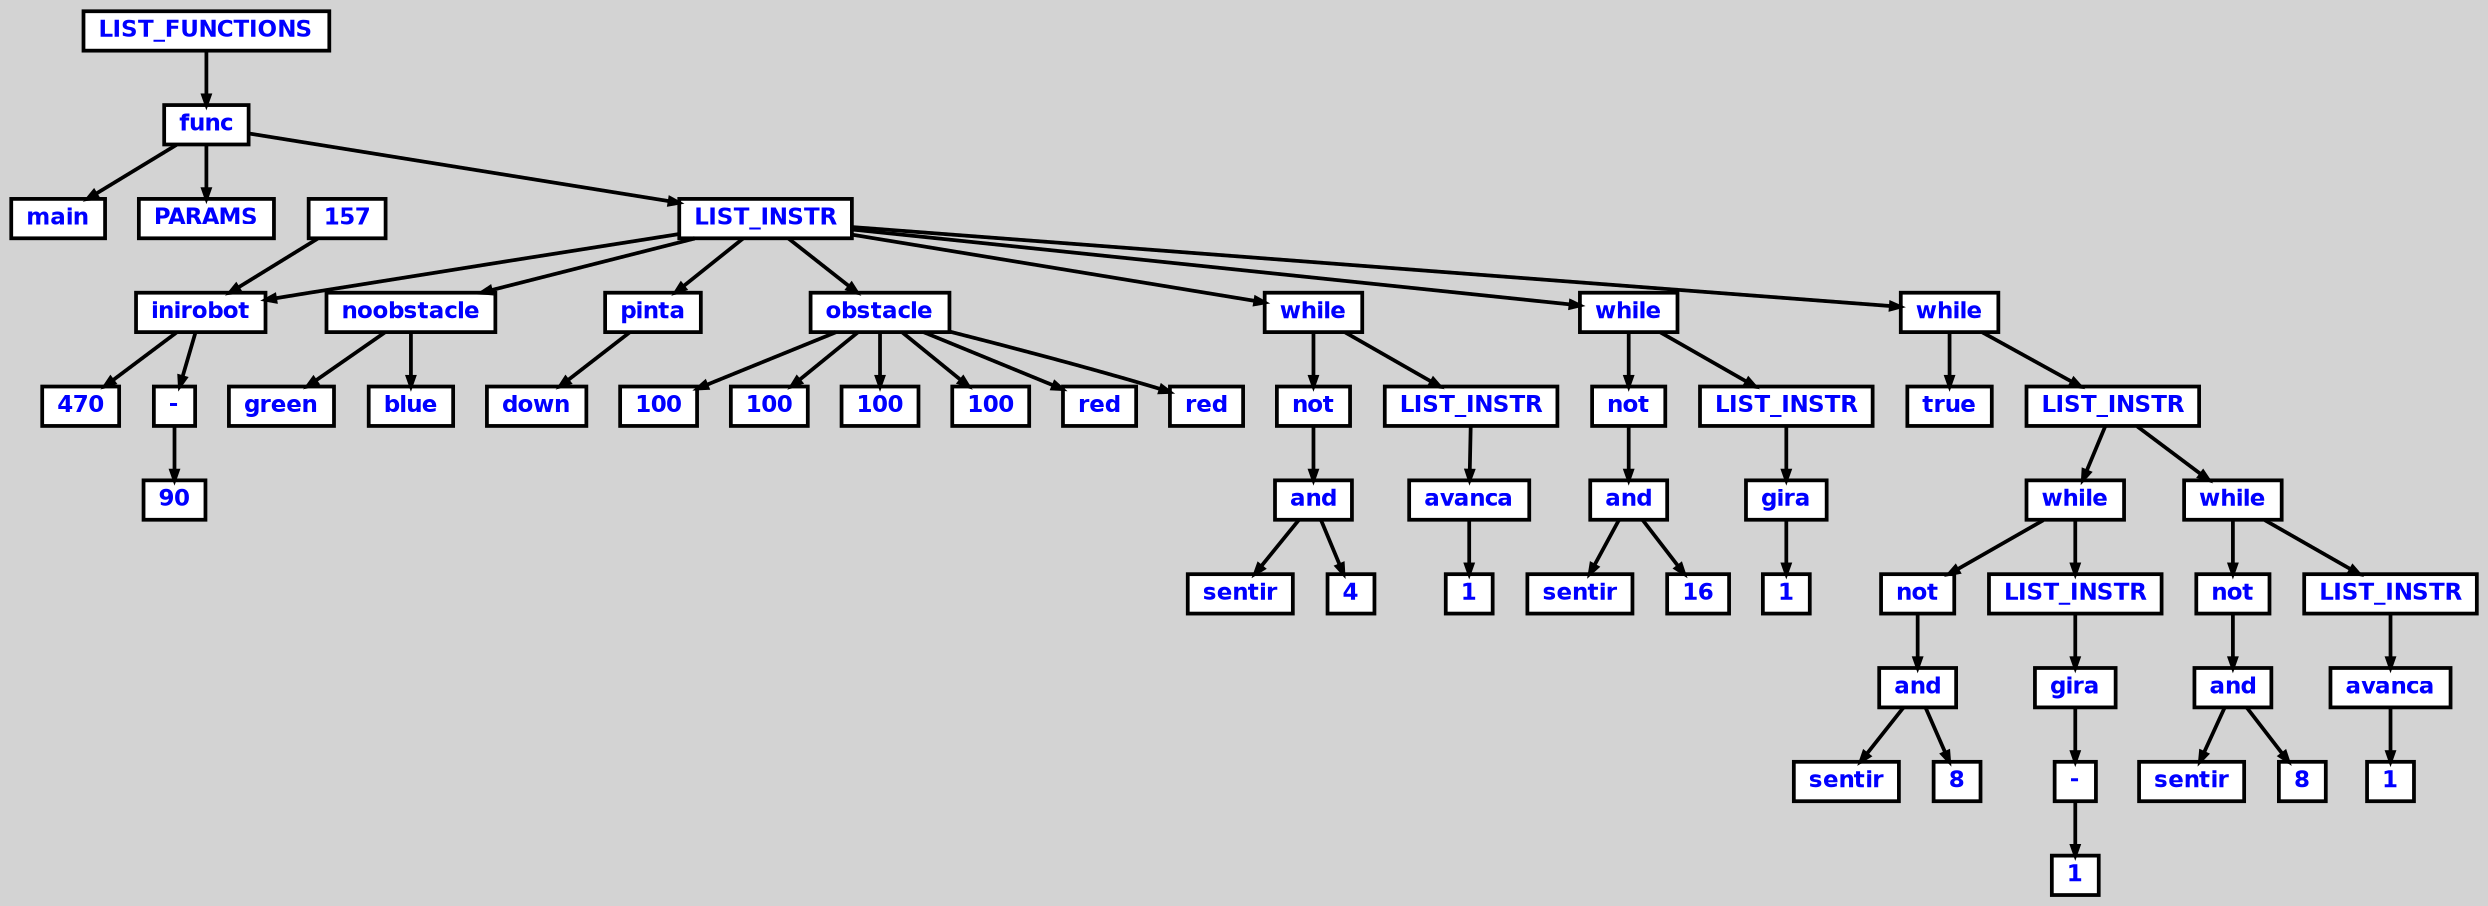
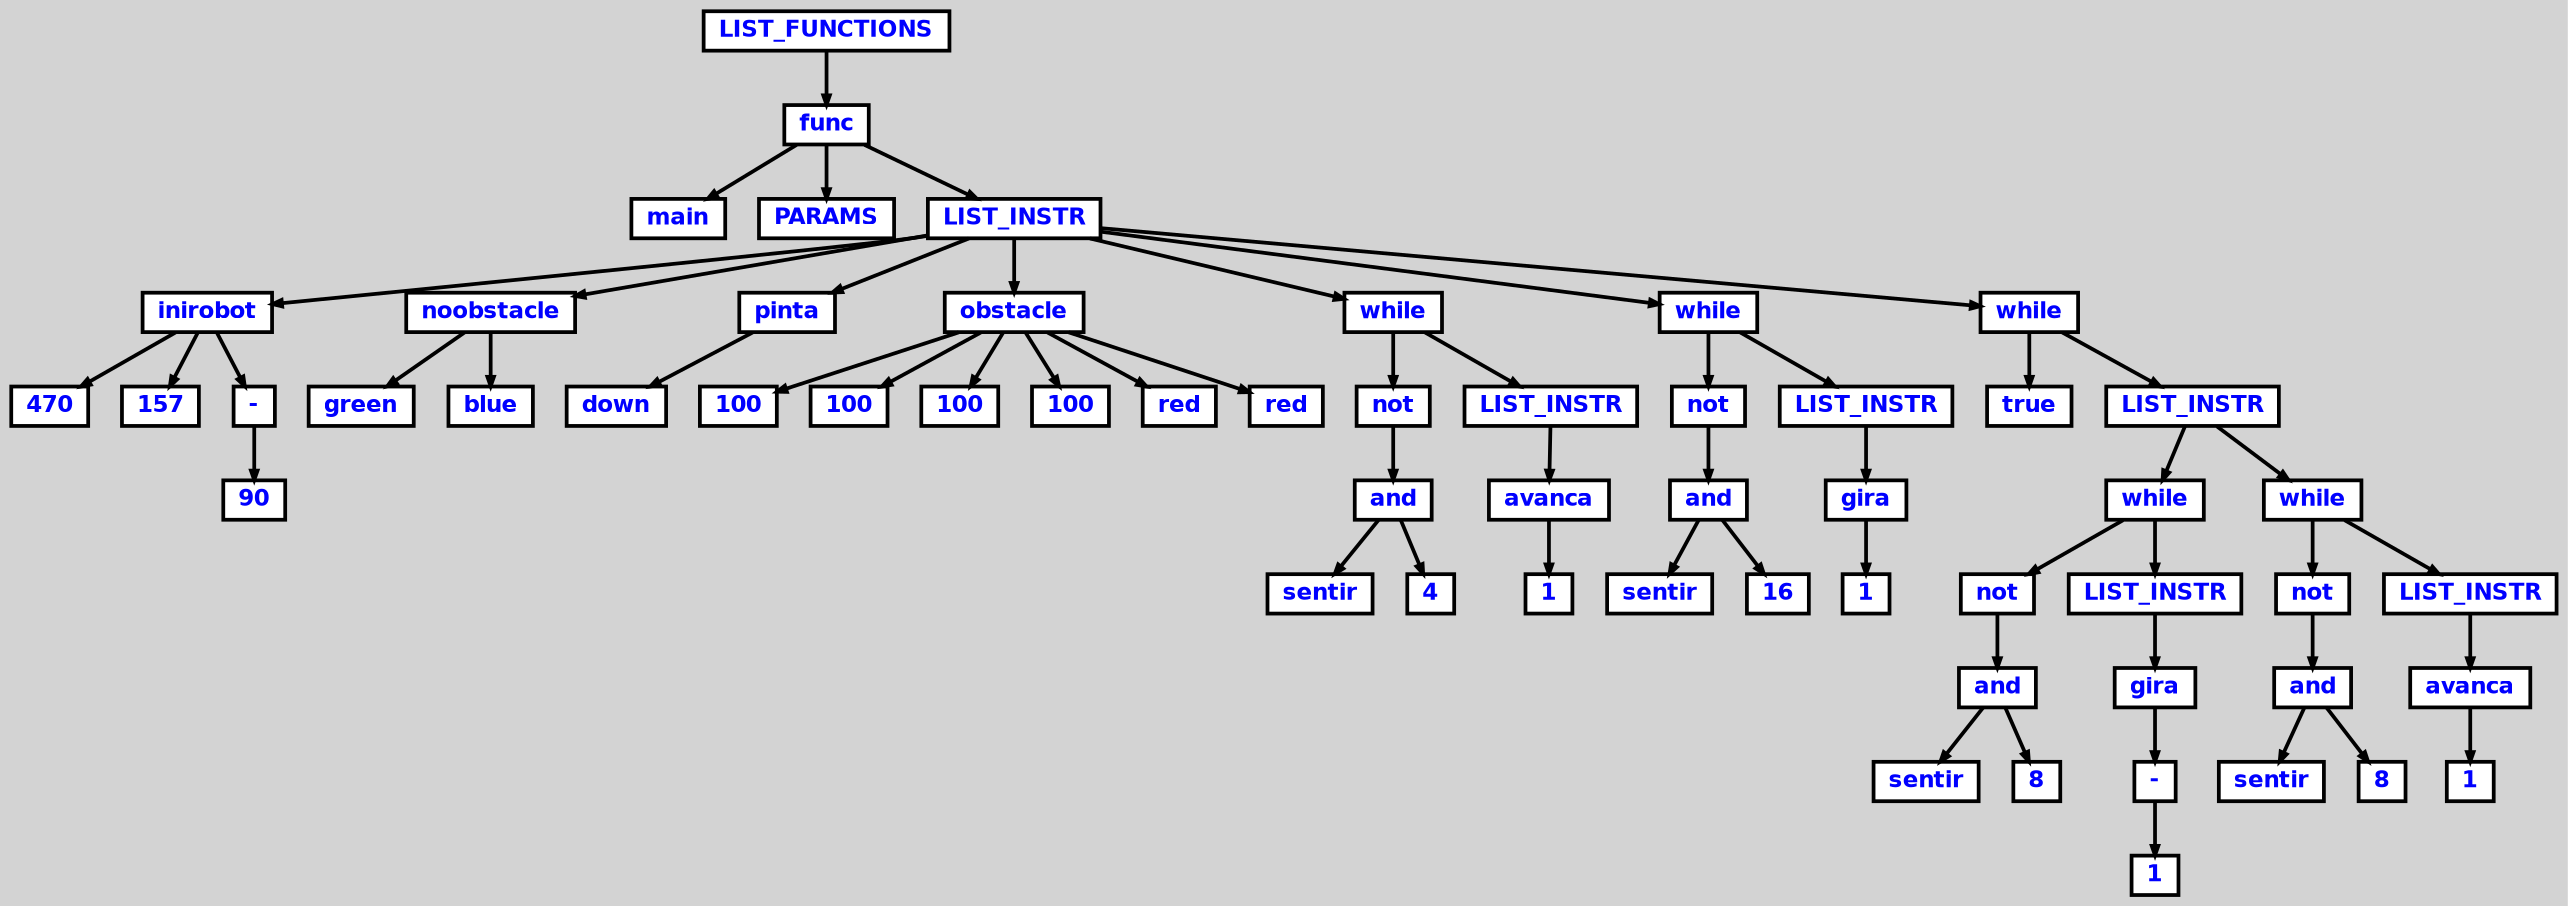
edge "157" -> "inirobot": reversed
